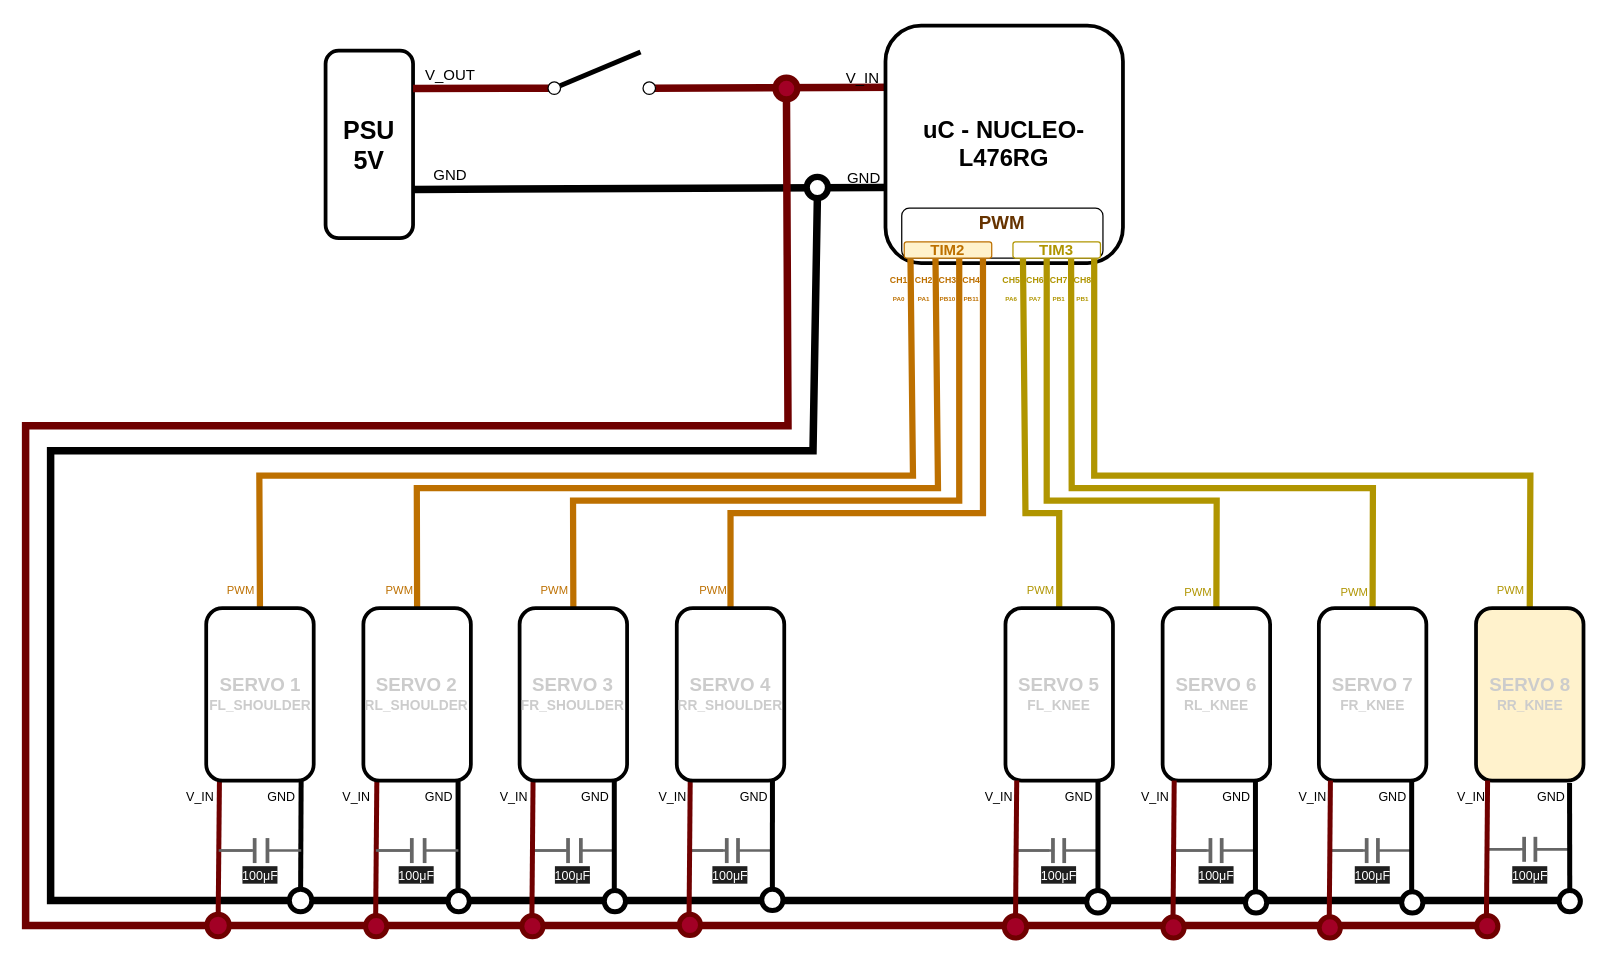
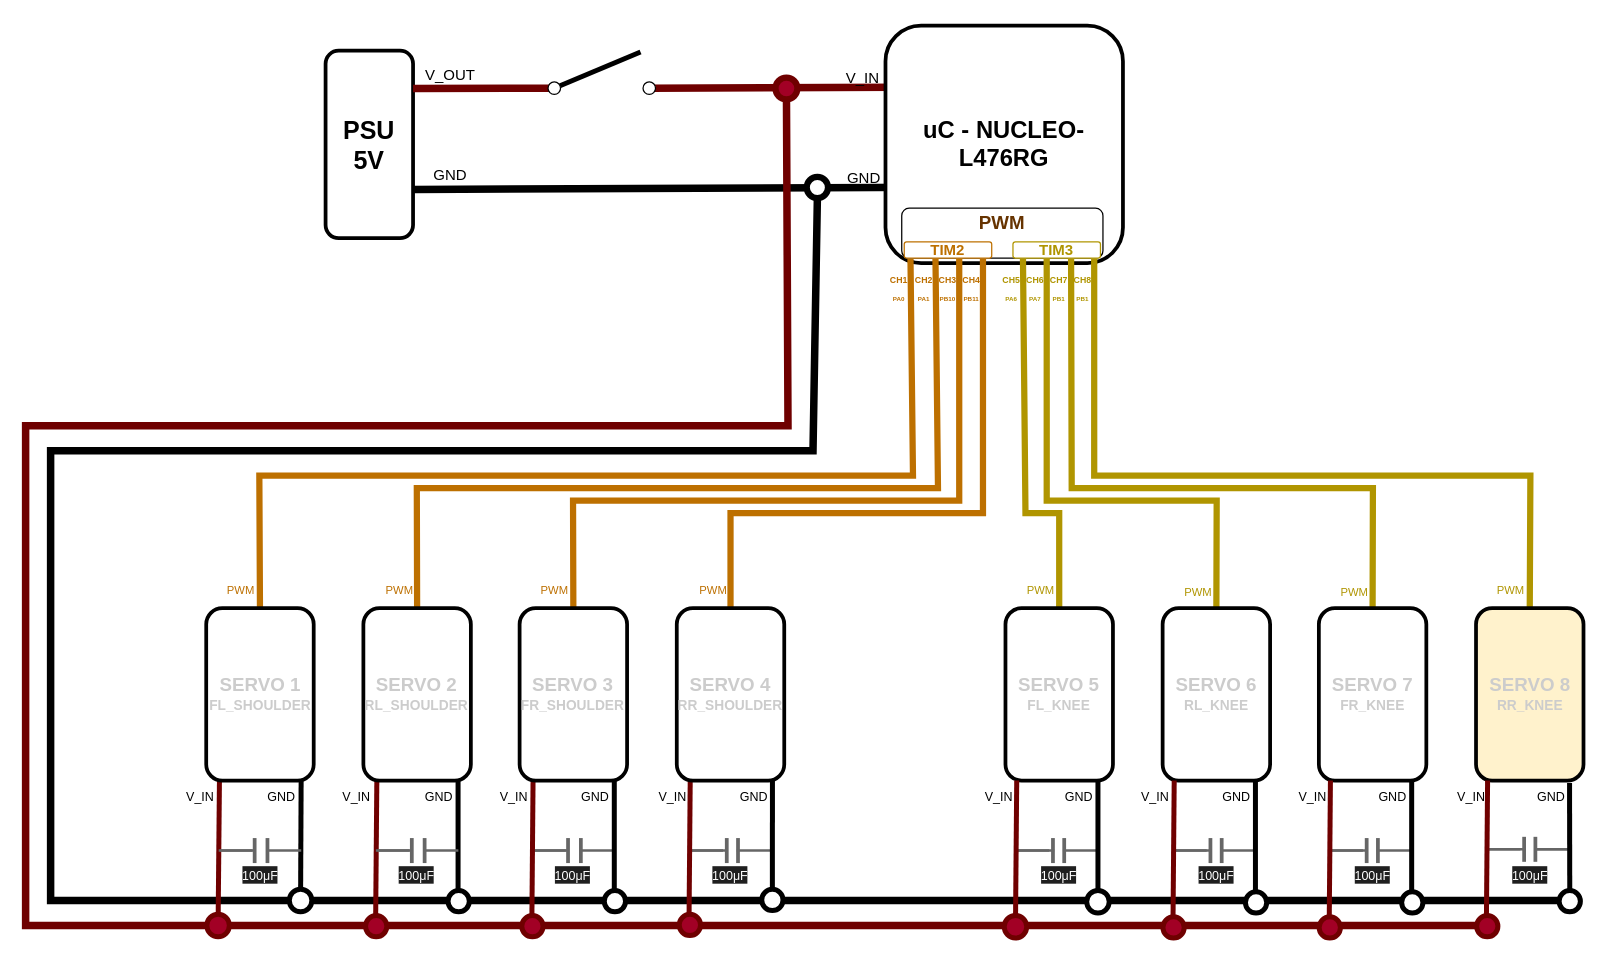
node "TIM2": fillcolor #fff2cc -> #ffffff
